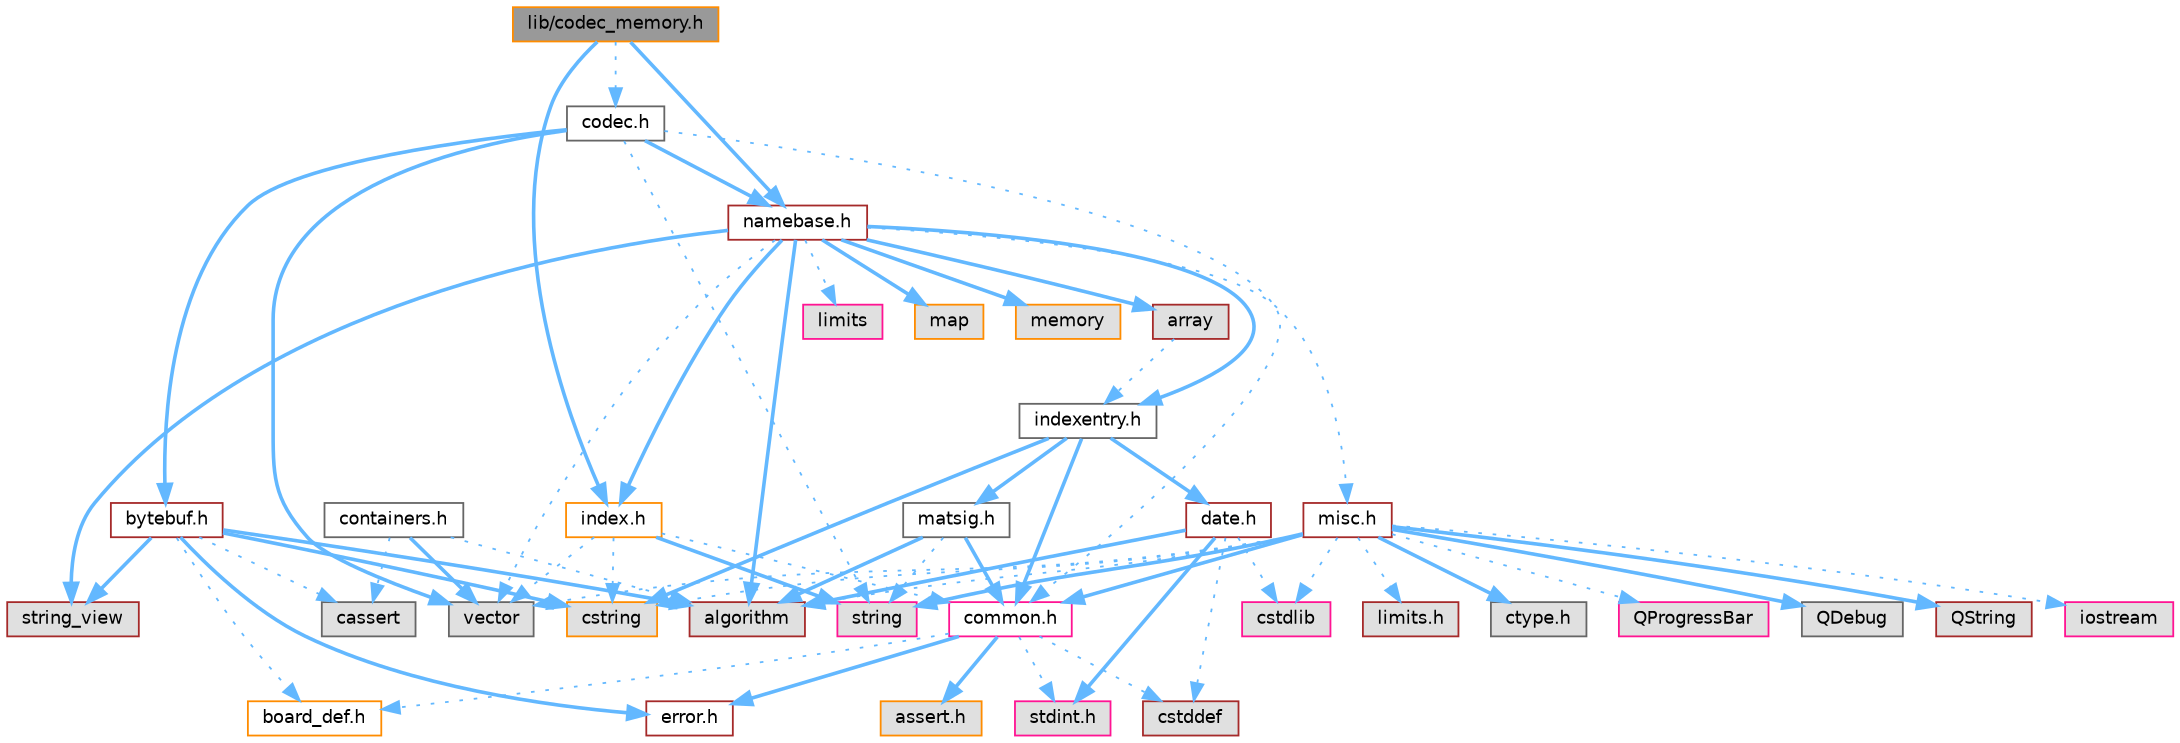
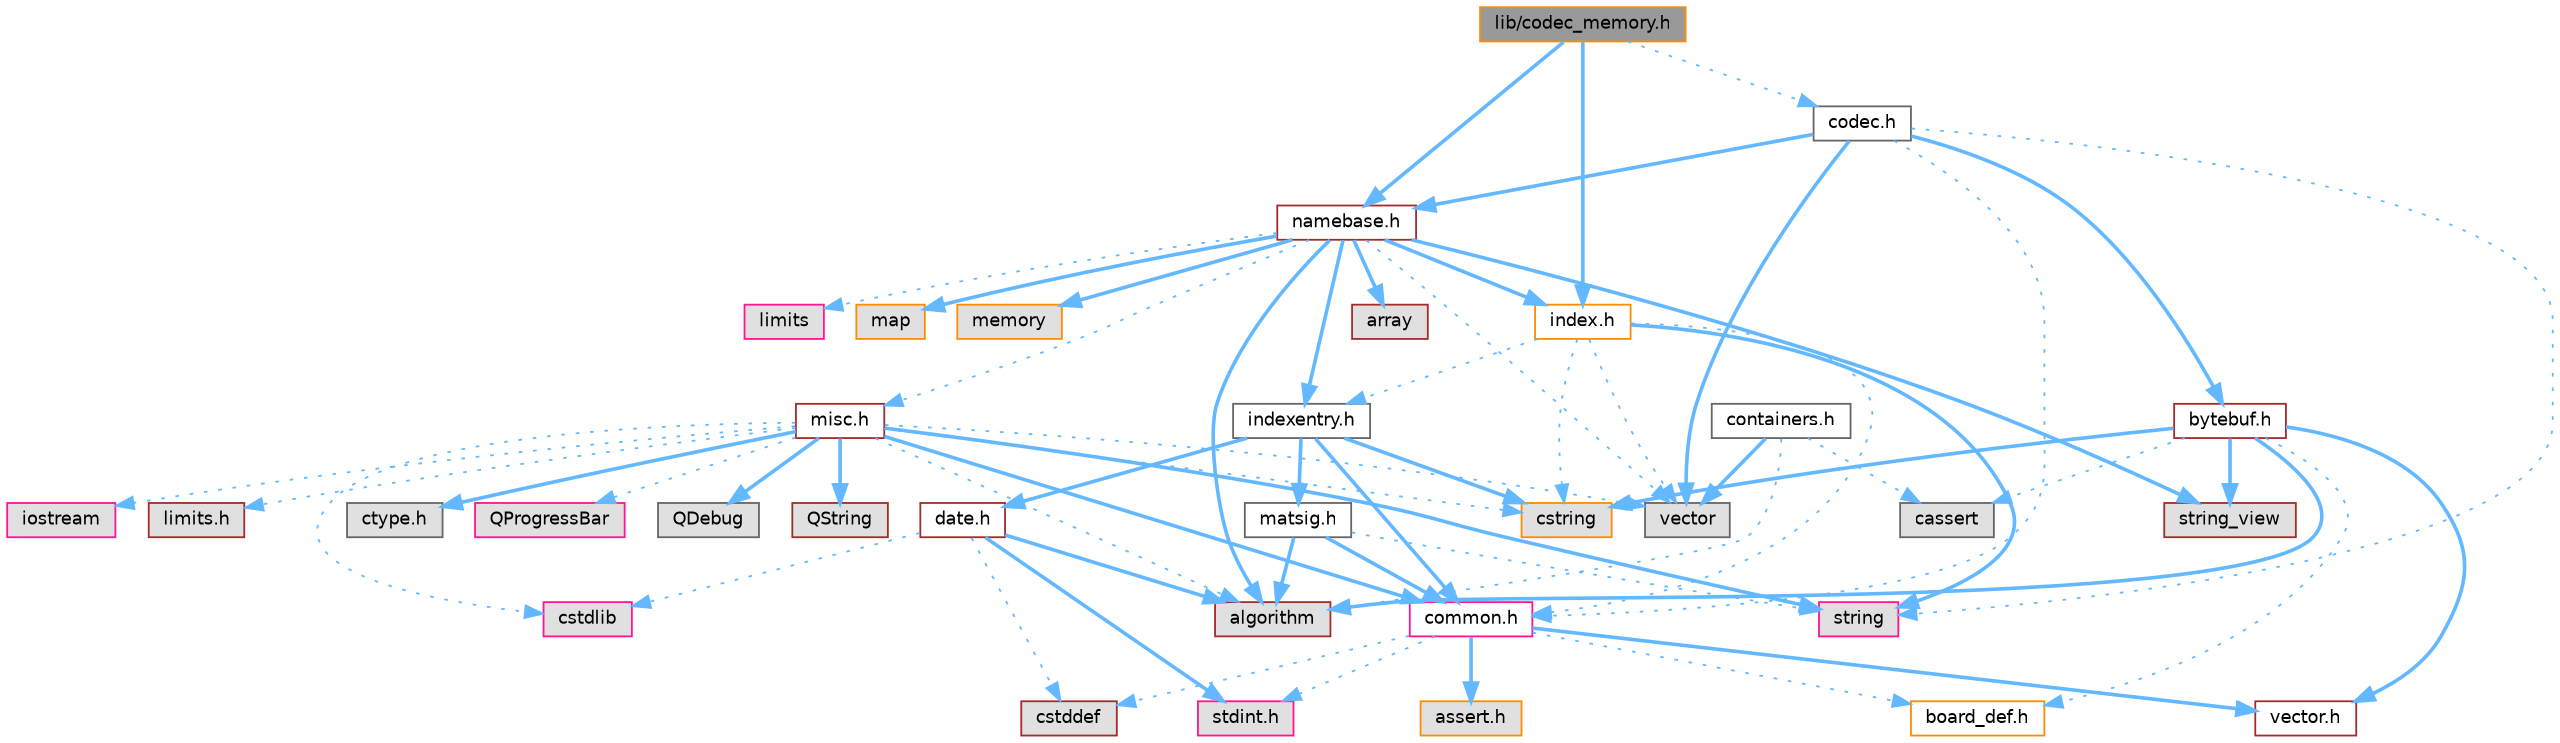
edge "array" -> "indexentry.h": now "index.h" -> "indexentry.h"
node "error.h": label "error.h" -> "vector.h"
